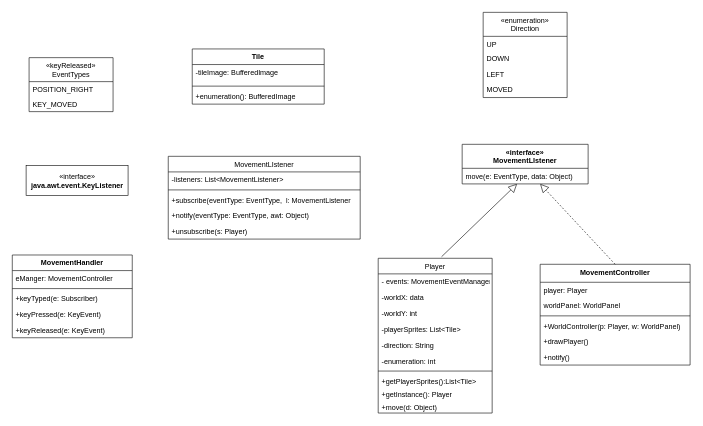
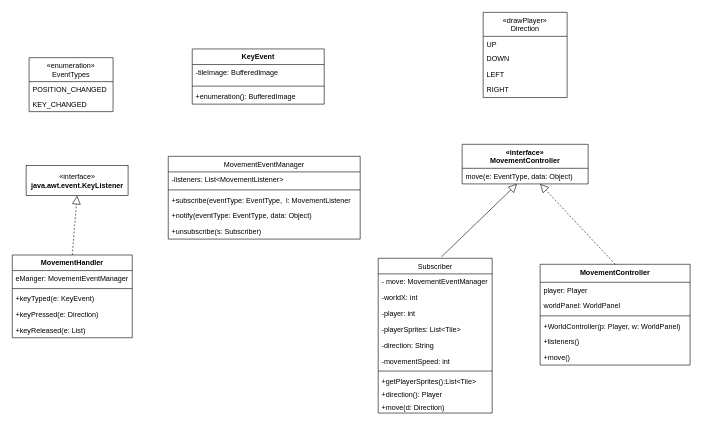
node "«enumeration» Direction": label "«enumeration» Direction" -> "«drawPlayer» Direction"
node "Tile": label "Tile" -> "KeyEvent"
node "«keyReleased» EventTypes": label "«keyReleased» EventTypes" -> "«enumeration» EventTypes"
node "POSITION_RIGHT": label "POSITION_RIGHT" -> "POSITION_CHANGED"
node "MOVED": label "MOVED" -> "RIGHT"
node "KEY_MOVED": label "KEY_MOVED" -> "KEY_CHANGED"
node "«interface» MovementLIstener": label "«interface» MovementLIstener" -> "«interface» MovementController"
node "MovementLIstener": label "MovementLIstener" -> "MovementEventManager"
node "+notify(eventType: EventType, awt: Object)": label "+notify(eventType: EventType, awt: Object)" -> "+notify(eventType: EventType, data: Object)"
edge "MovementHandler" -> "«interface» java.awt.event.KeyListener": added
node "+unsubscribe(s: Player)": label "+unsubscribe(s: Player)" -> "+unsubscribe(s: Subscriber)"
node "Player": label "Player" -> "Subscriber"
node "eManger: MovementController": label "eManger: MovementController" -> "eManger: MovementEventManager"
node "- events: MovementEventManager": label "- events: MovementEventManager" -> "- move: MovementEventManager"
node "-worldX: data": label "-worldX: data" -> "-worldX: int"
node "+keyTyped(e: Subscriber)": label "+keyTyped(e: Subscriber)" -> "+keyTyped(e: KeyEvent)"
node "-worldY: int": label "-worldY: int" -> "-player: int"
node "+keyPressed(e: KeyEvent)": label "+keyPressed(e: KeyEvent)" -> "+keyPressed(e: Direction)"
node "+keyReleased(e: KeyEvent)": label "+keyReleased(e: KeyEvent)" -> "+keyReleased(e: List)"
node "+drawPlayer()": label "+drawPlayer()" -> "+listeners()"
node "+notify()": label "+notify()" -> "+move()"
node "-enumeration: int": label "-enumeration: int" -> "-movementSpeed: int"
node "+getInstance(): Player": label "+getInstance(): Player" -> "+direction(): Player"
node "+move(d: Object)": label "+move(d: Object)" -> "+move(d: Direction)"
